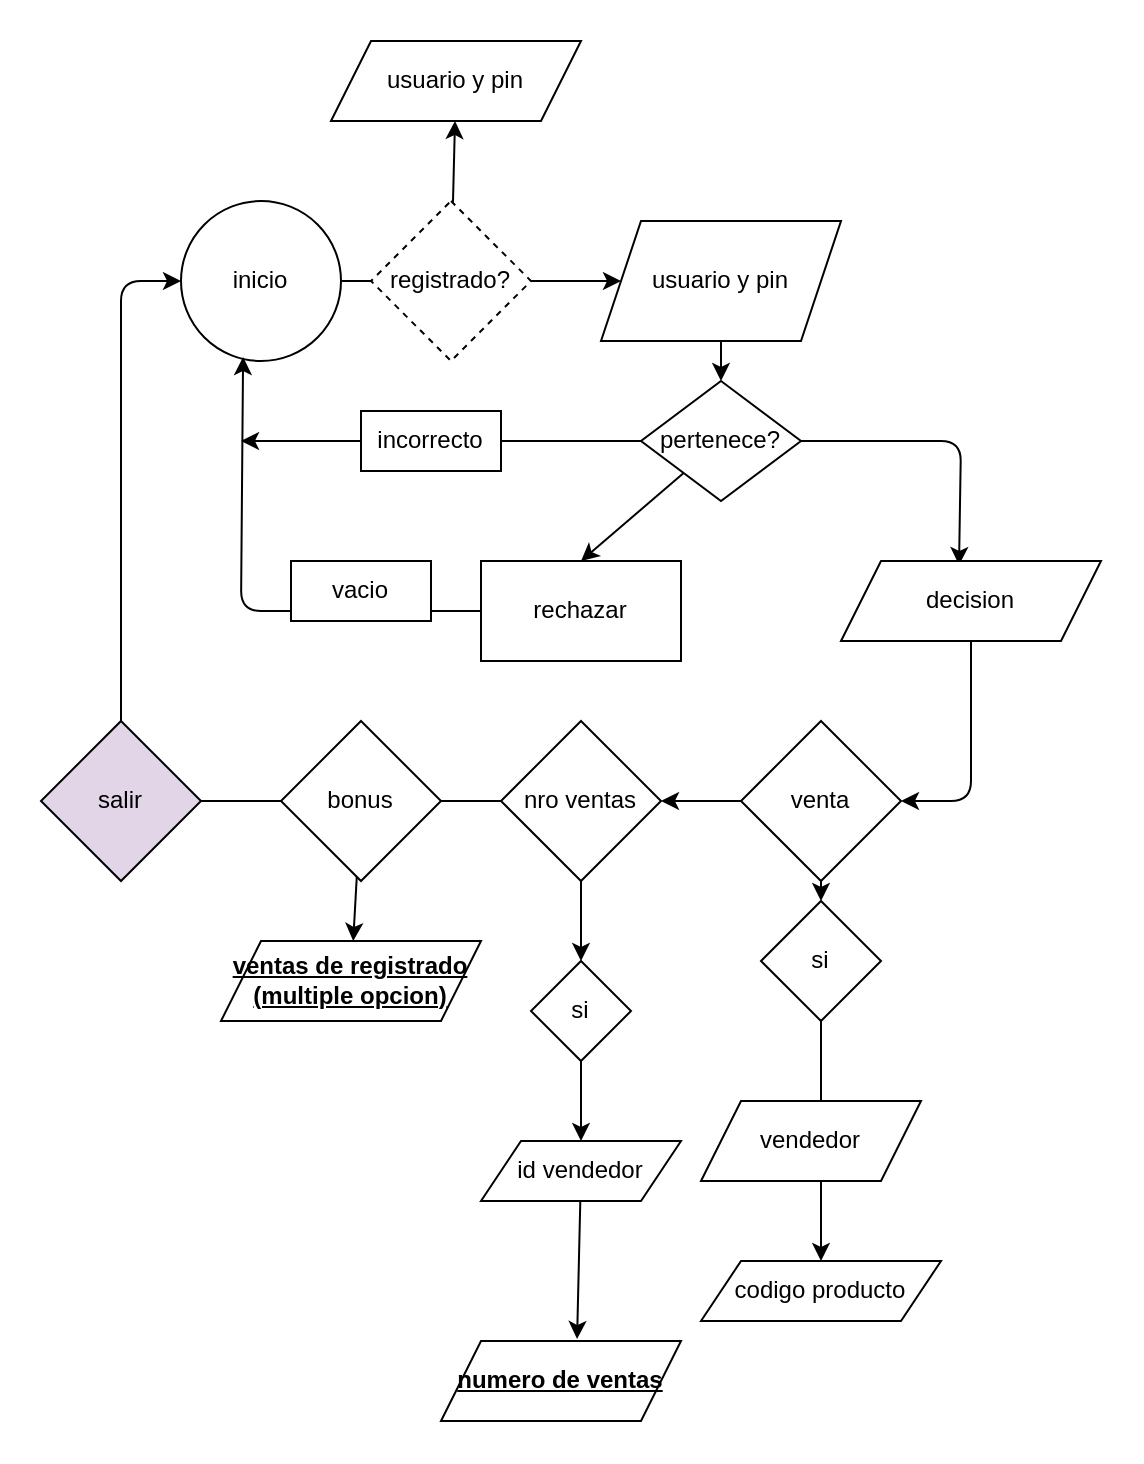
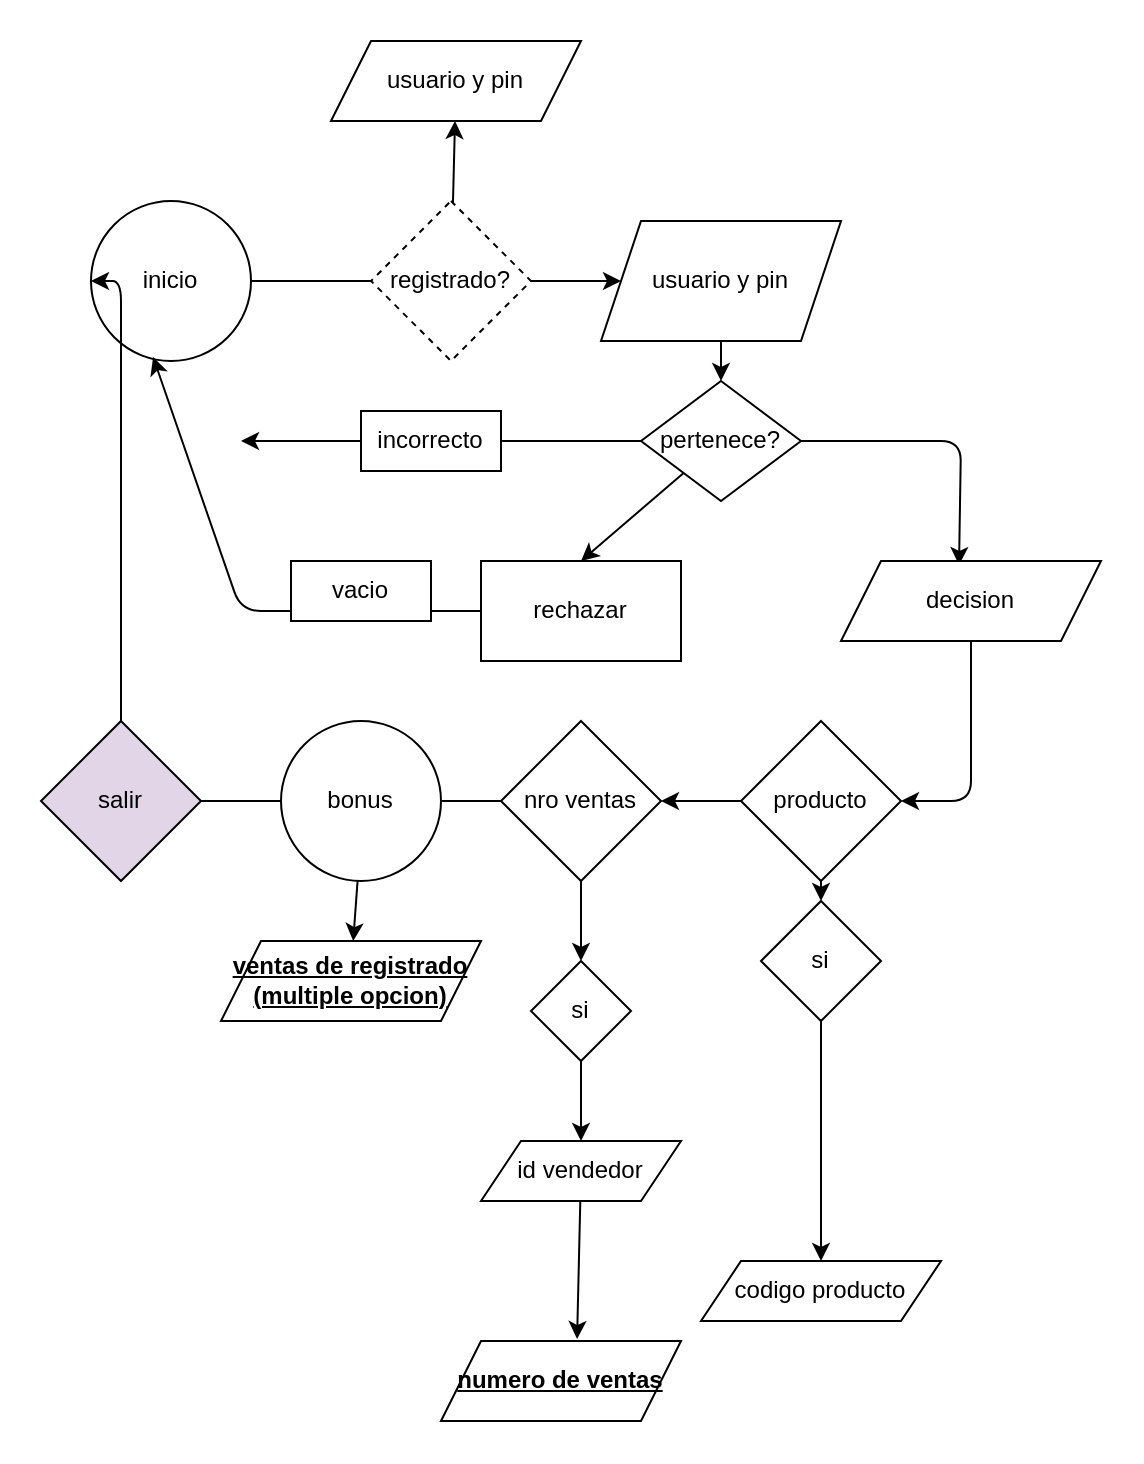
node "inicio": moved (261, 281) -> (171, 281)
node "bonus": shape diamond -> ellipse
node "venta": label "venta" -> "producto"
node "vendedor": removed
